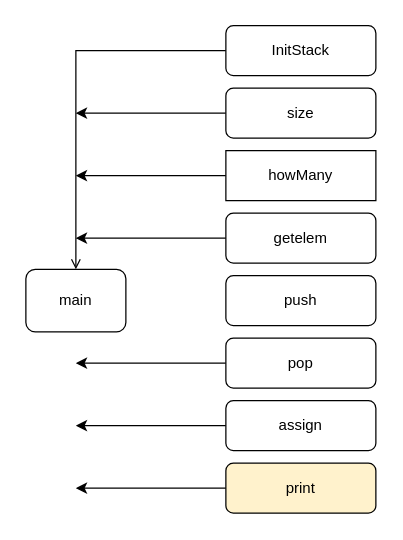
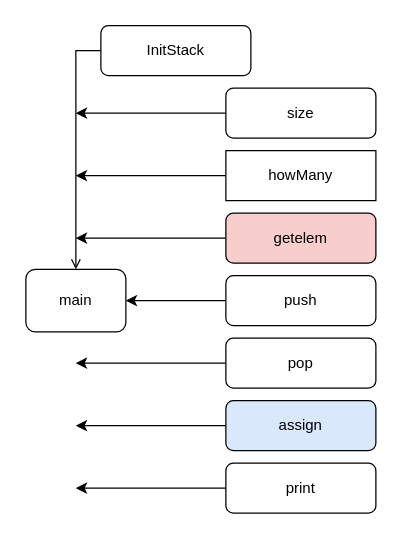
node "InitStack": moved (301, 51) -> (176, 51)
node "getelem": fillcolor #ffffff -> #f8cecc
edge "push" -> "main": added
node "assign": fillcolor #ffffff -> #dae8fc
node "print": fillcolor #fff2cc -> #ffffff
